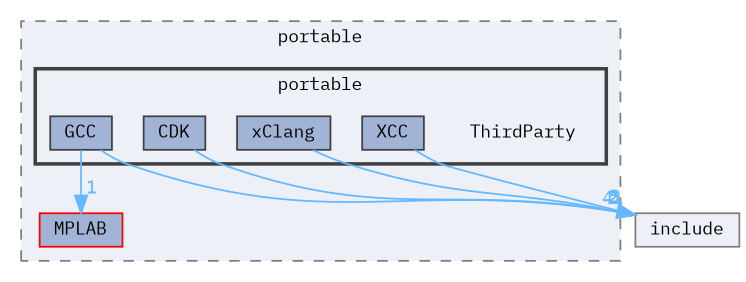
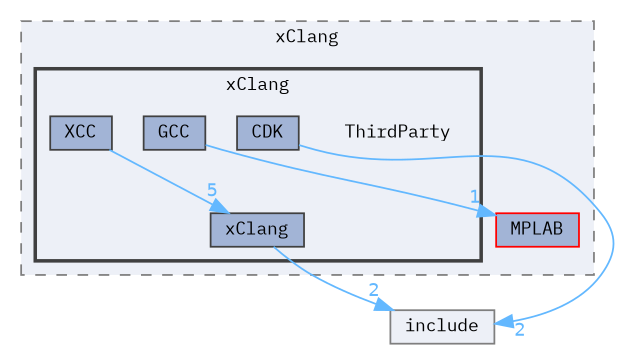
cluster "portable": label "portable" -> "xClang"
edge "XCC" -> "include": now "XCC" -> "xClang"
edge "GCC" -> "include": removed
